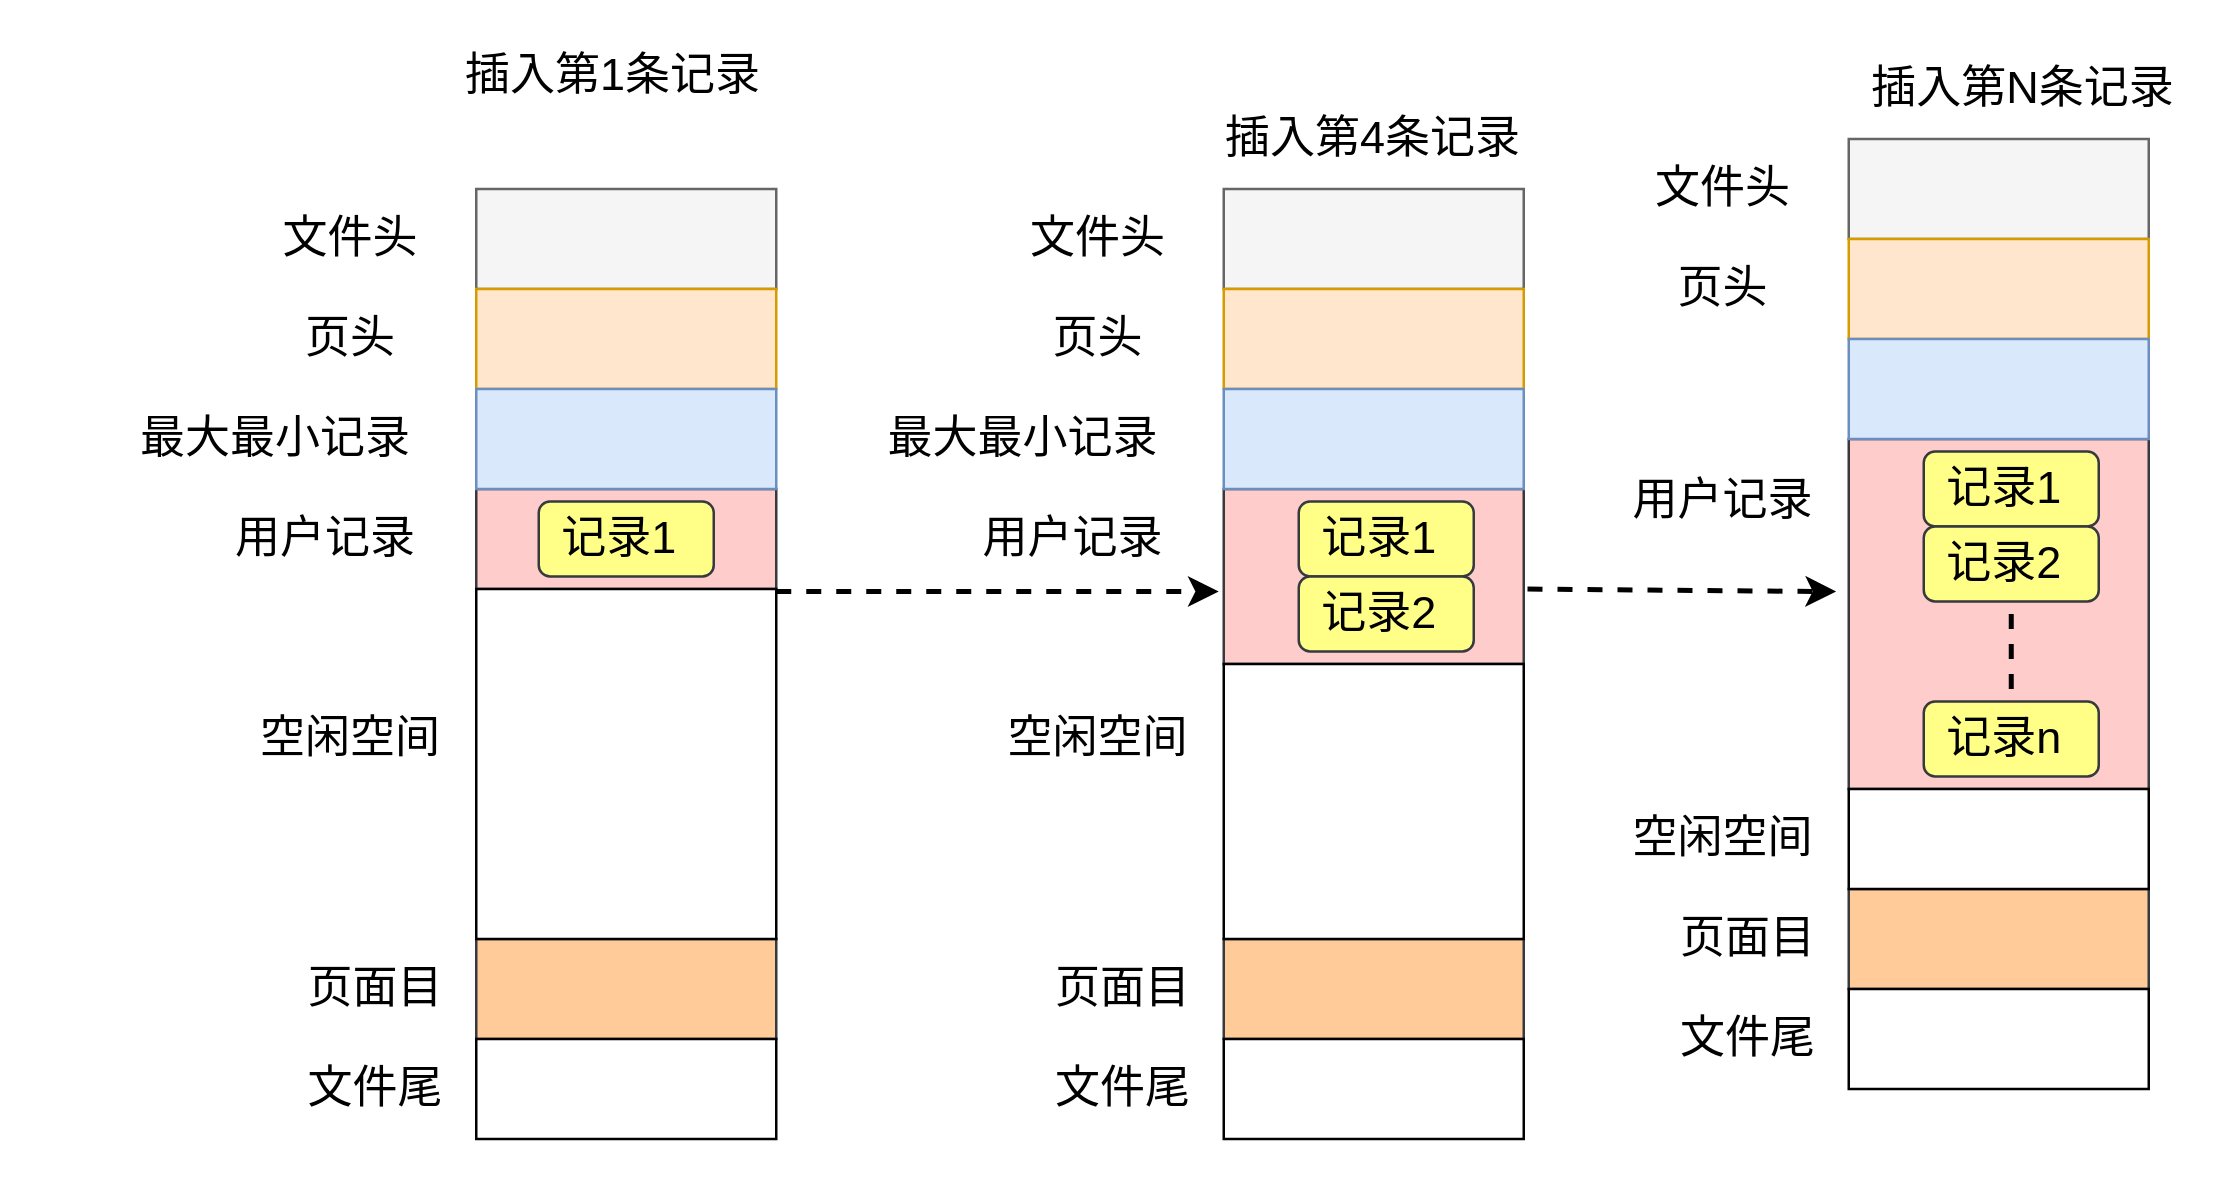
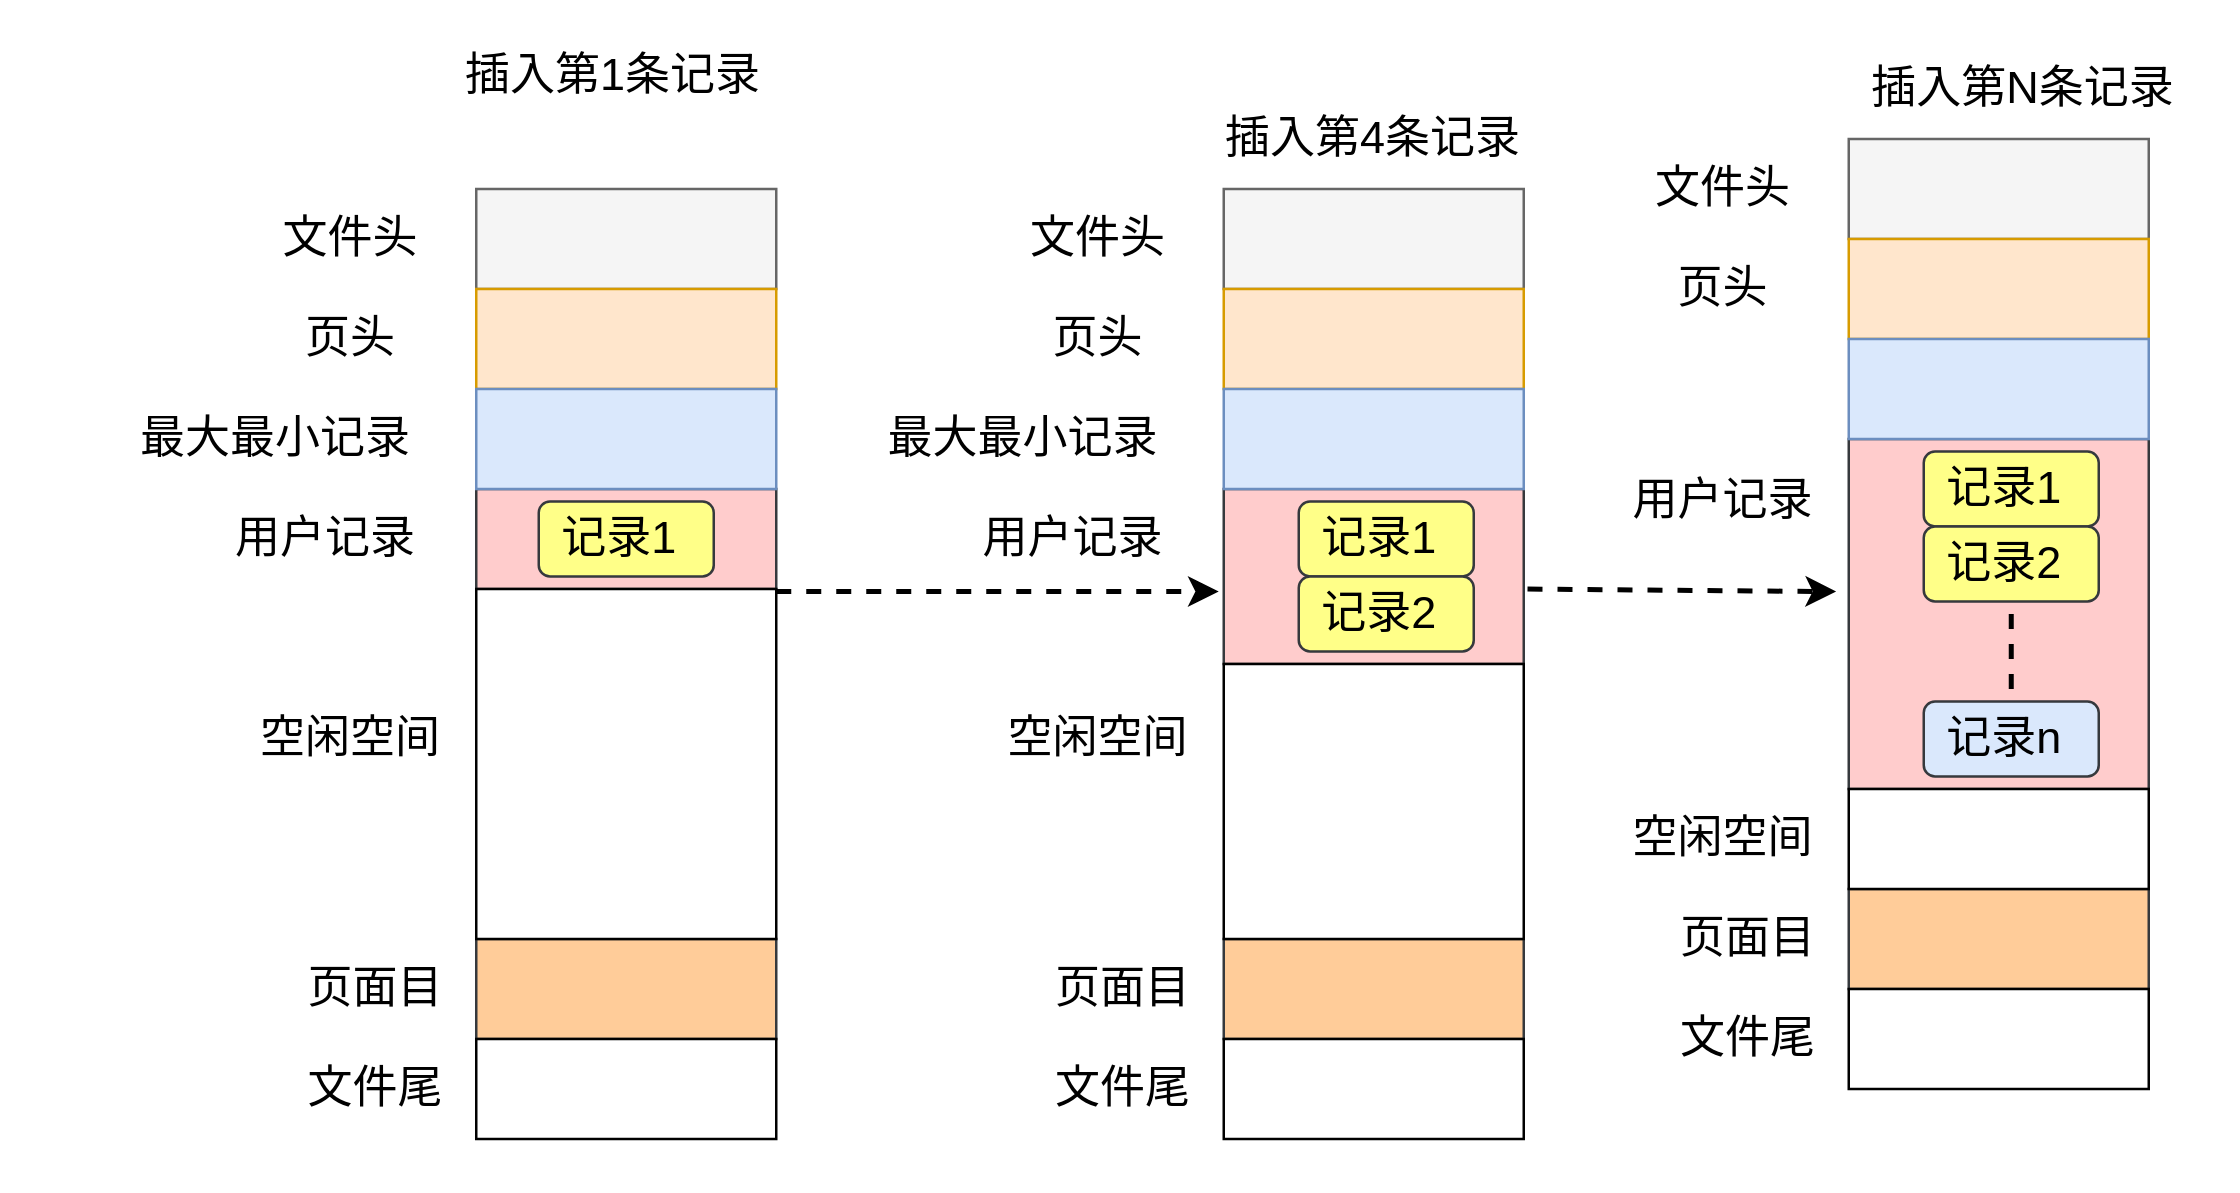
node "记录n": fillcolor #ffff88 -> #dae8fc
